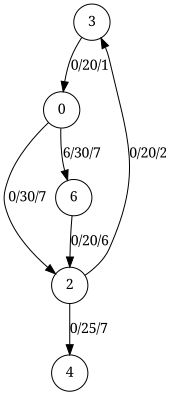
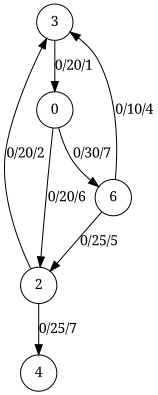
edge "6" -> "3": added, label "0/10/4"
edge "0" -> "6": label "6/30/7" -> "0/30/7"
edge "0" -> "2": label "0/30/7" -> "0/20/6"
edge "6" -> "2": label "0/20/6" -> "0/25/5"
